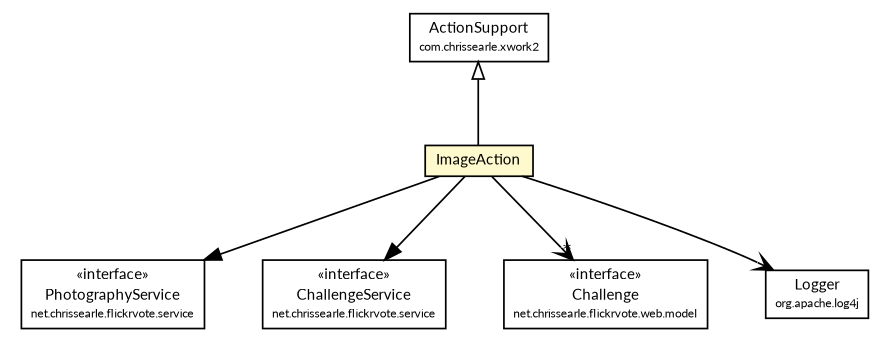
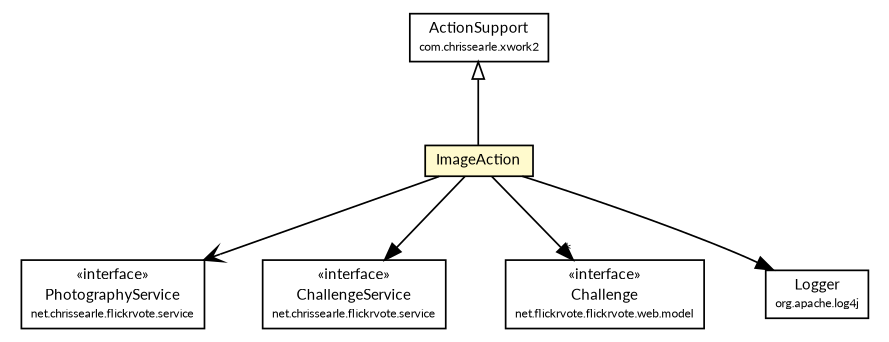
edge "ImageAction" -> "Challenge": arrowhead open -> normal
edge "ImageAction" -> "PhotographyService": arrowhead normal -> open
edge "ImageAction" -> "Logger": arrowhead open -> normal
node "Challenge": text "net.chrissearle.flickrvote.web.model" -> "net.flickrvote.flickrvote.web.model"
